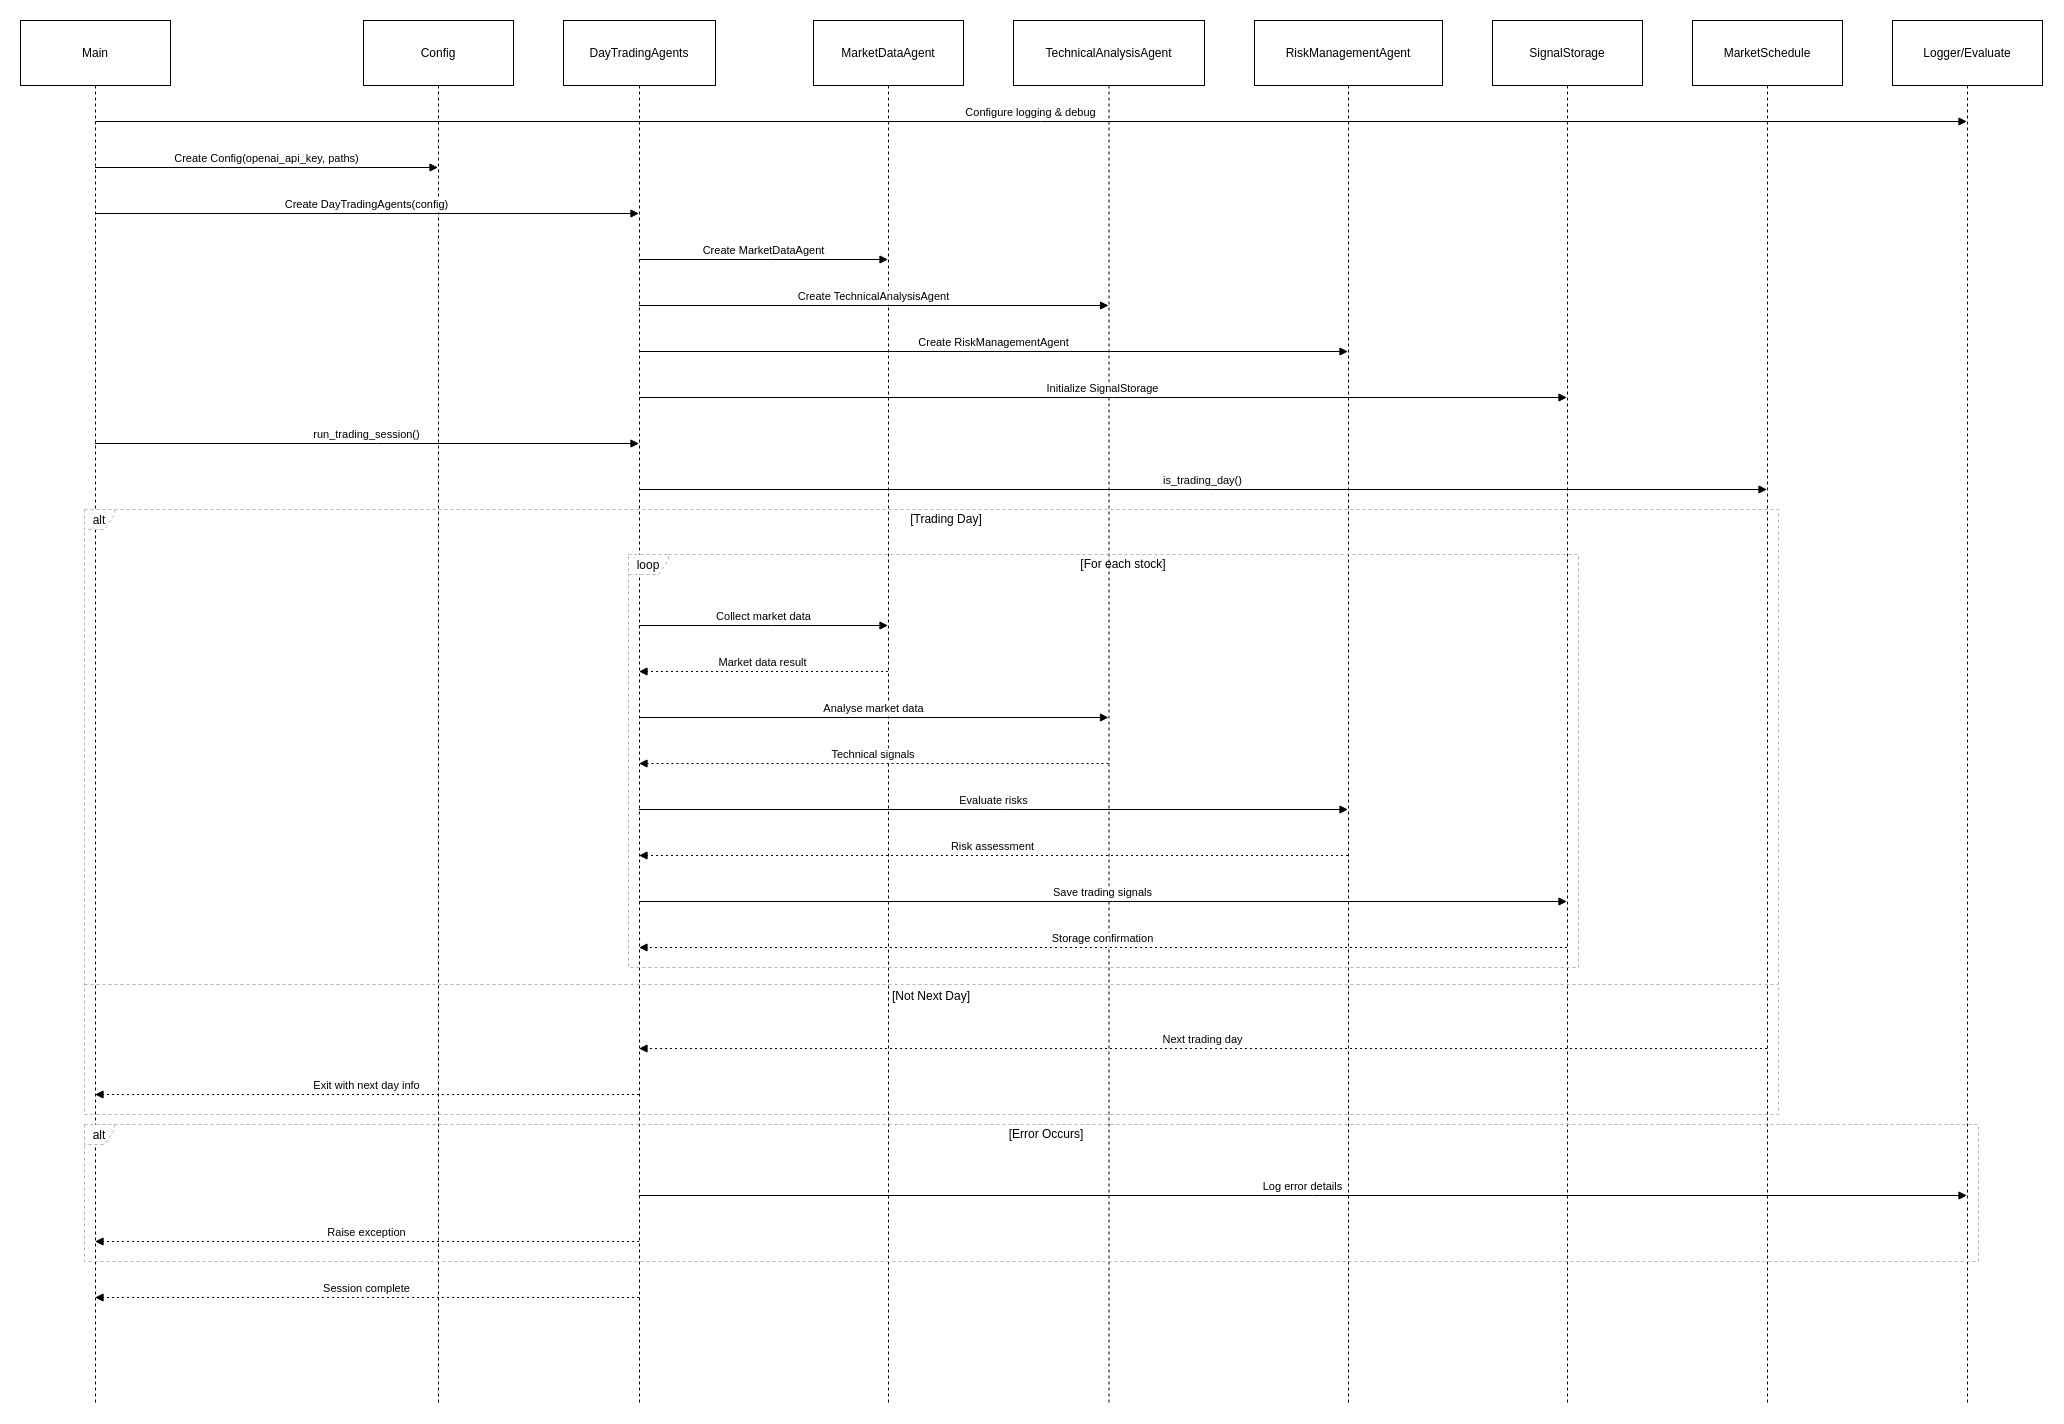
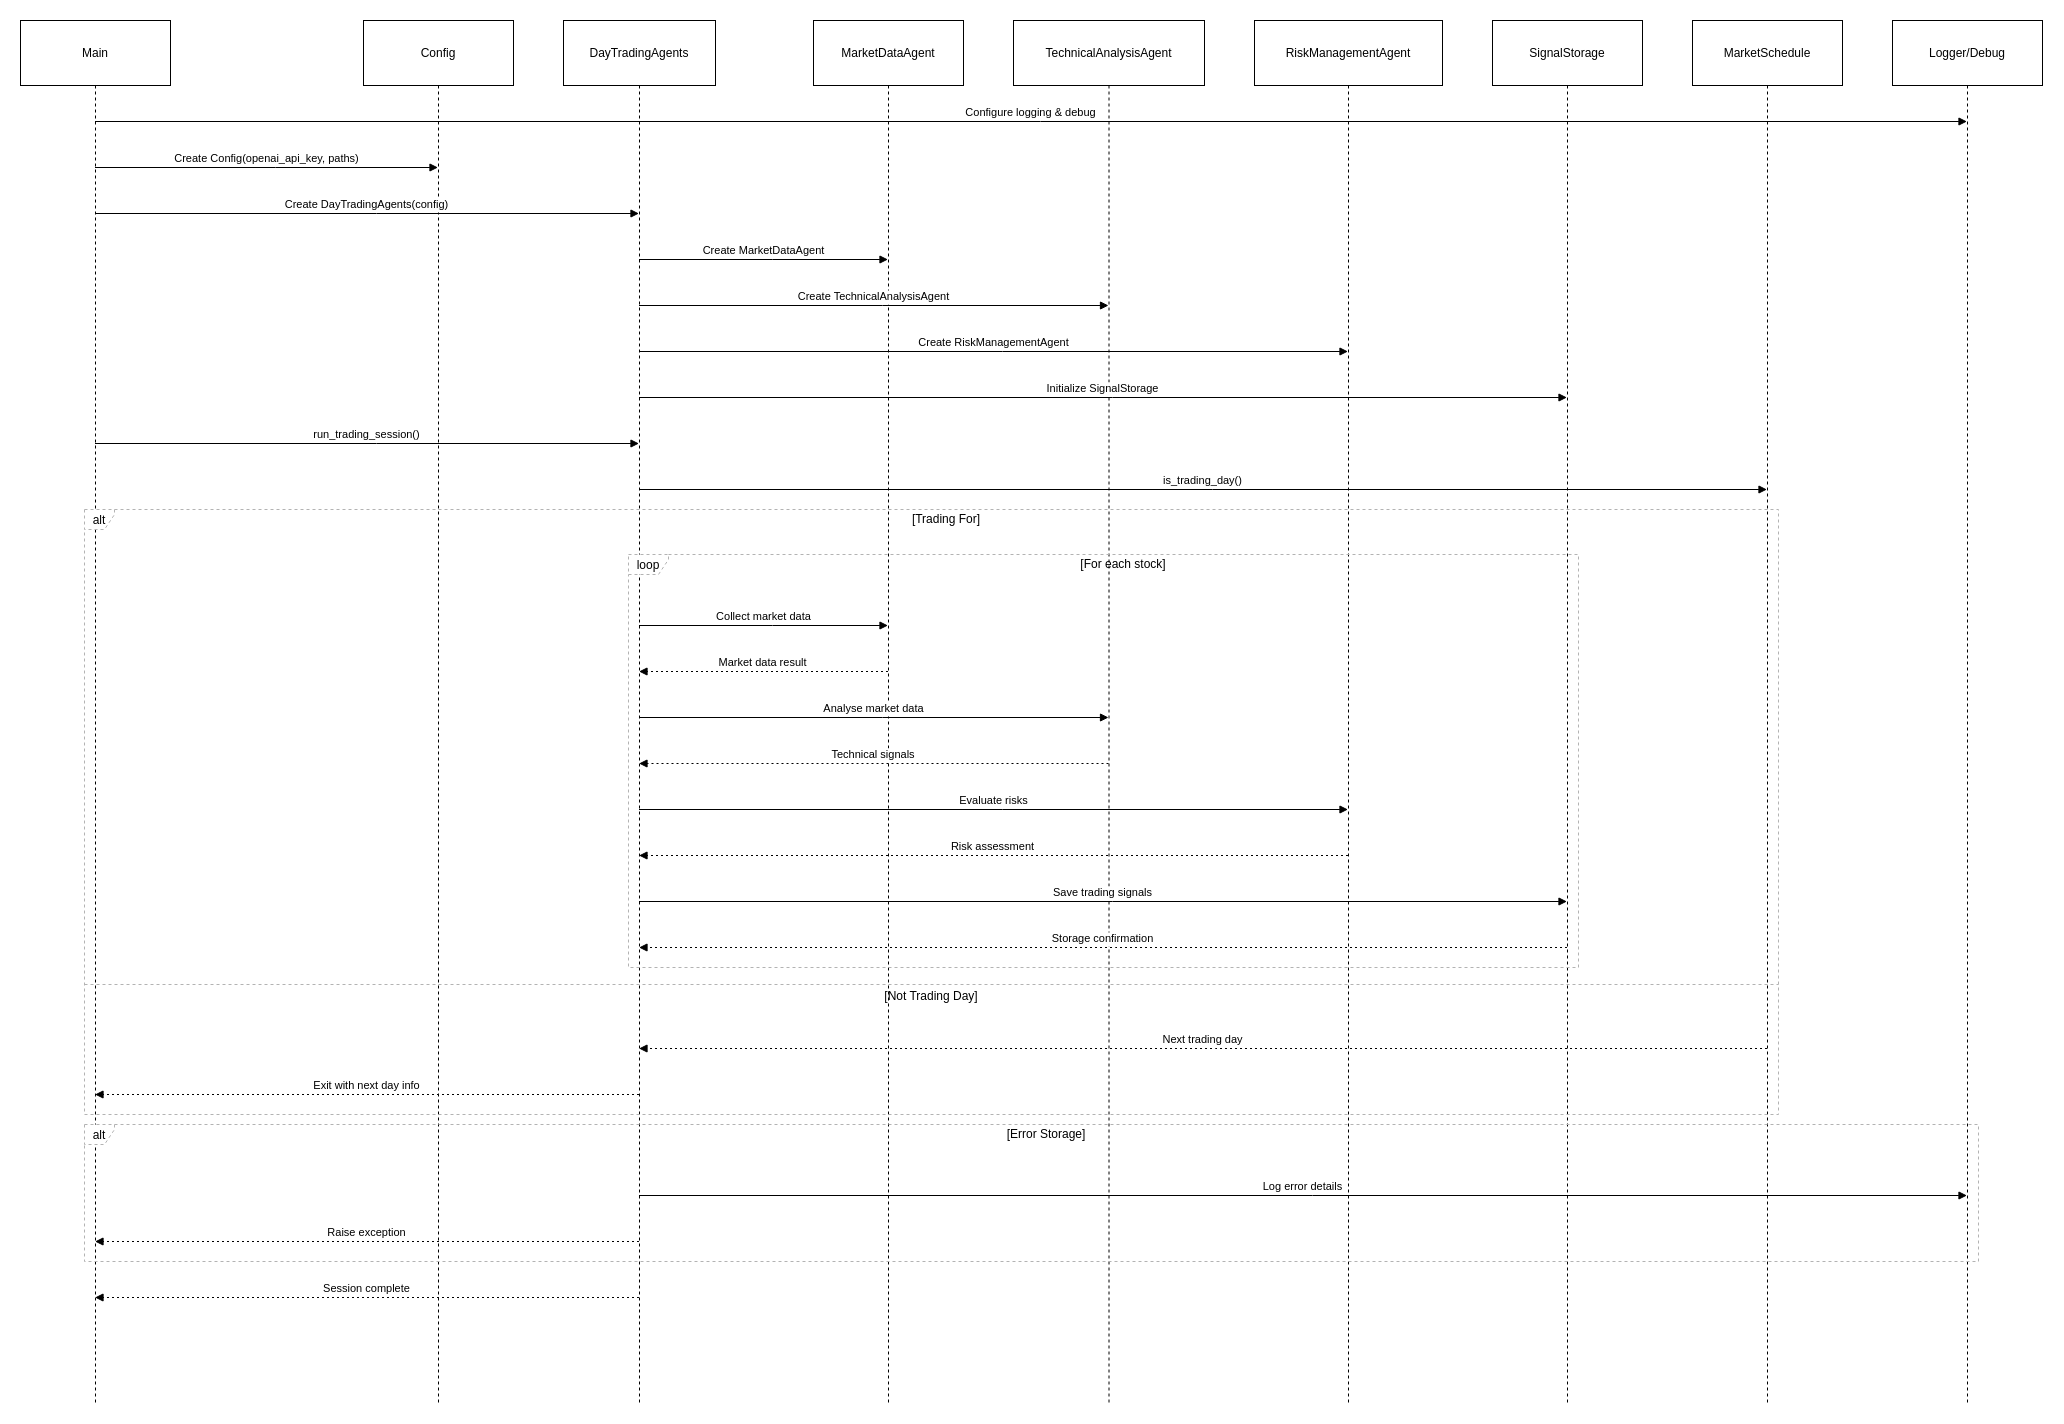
node "Logger/Evaluate": label "Logger/Evaluate" -> "Logger/Debug"
node "[Trading Day]": label "[Trading Day]" -> "[Trading For]"
node "[Not Next Day]": label "[Not Next Day]" -> "[Not Trading Day]"
node "[Error Occurs]": label "[Error Occurs]" -> "[Error Storage]"
